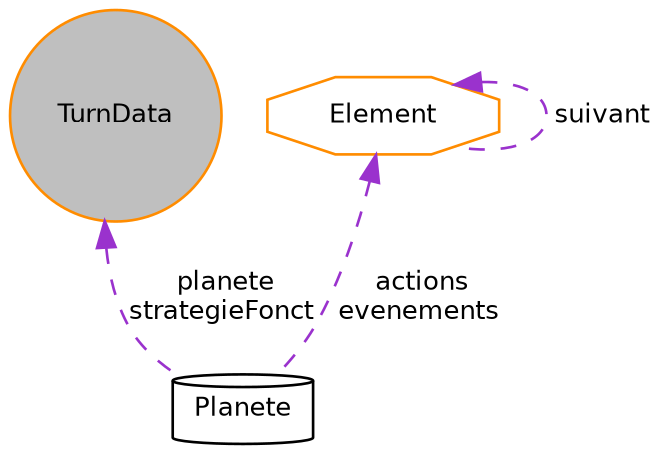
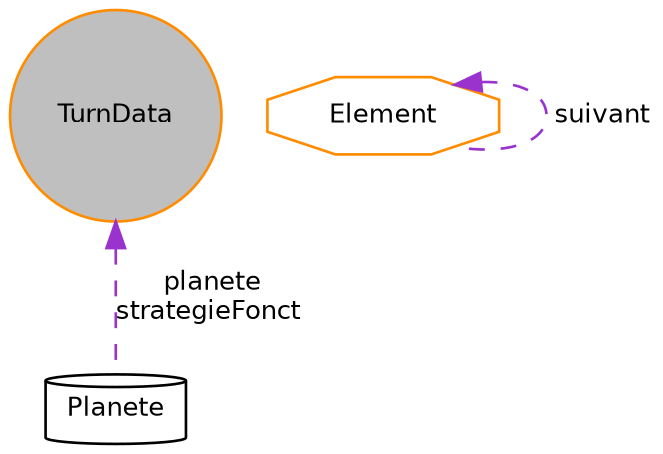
edge "Planete" -> "Element": removed, label "actions evenements"
